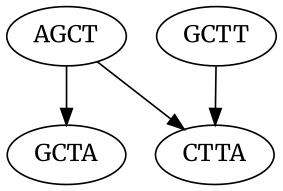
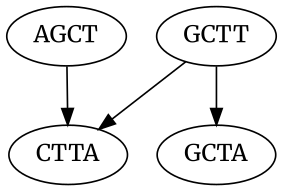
edge "AGCT" -> "GCTA": now "GCTT" -> "GCTA"
